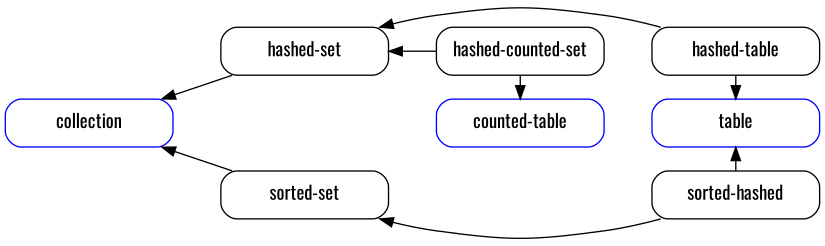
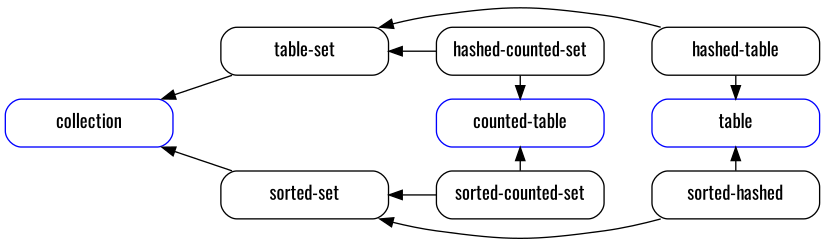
node "hashed-set": label "hashed-set" -> "table-set"
node "sorted-counted-set": added
